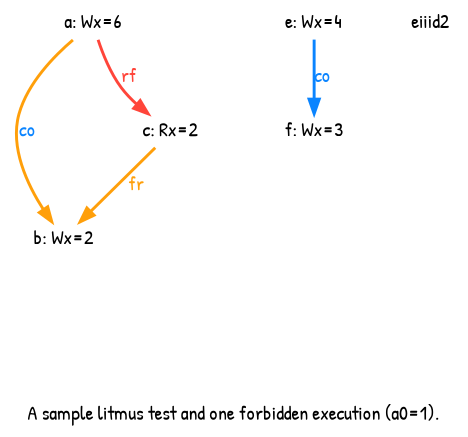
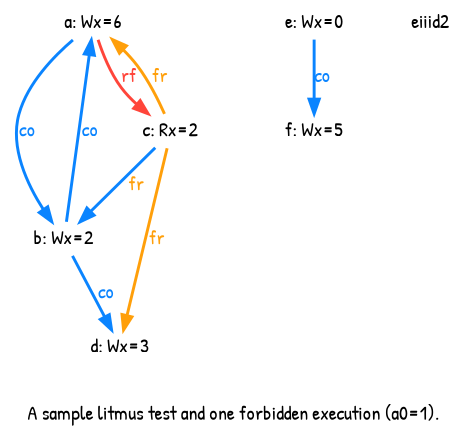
node "e: Wx=4": label "e: Wx=4" -> "e: Wx=0"
edge "c: Rx=2" -> "a: Wx=6": added, label "fr"
edge "a: Wx=6" -> "b: Wx=2": color #ff9f0a -> #0a84ff
node "f: Wx=3": label "f: Wx=3" -> "f: Wx=5"
edge "b: Wx=2" -> "a: Wx=6": added, label "co"
edge "c: Rx=2" -> "b: Wx=2": color #ff9f0a -> #0a84ff
node "d: Wx=3": added
